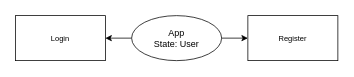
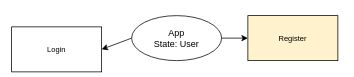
node "Login": moved (60, 38) -> (57, 49)
node "Register": fillcolor #ffffff -> #fff2cc
